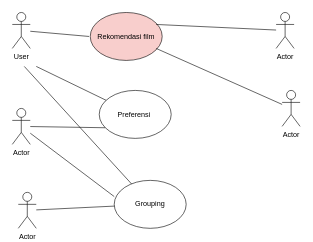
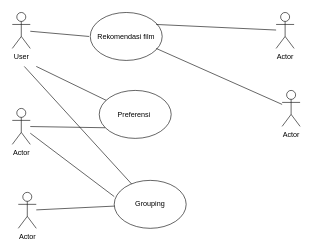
node "Rekomendasi film": fillcolor #f8cecc -> #ffffff
